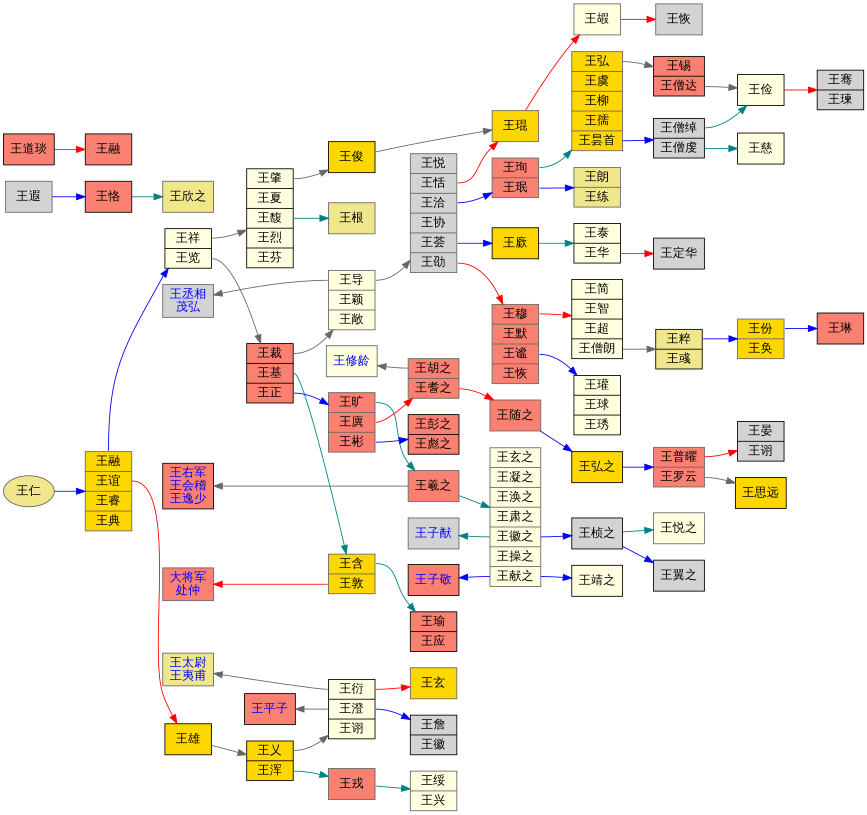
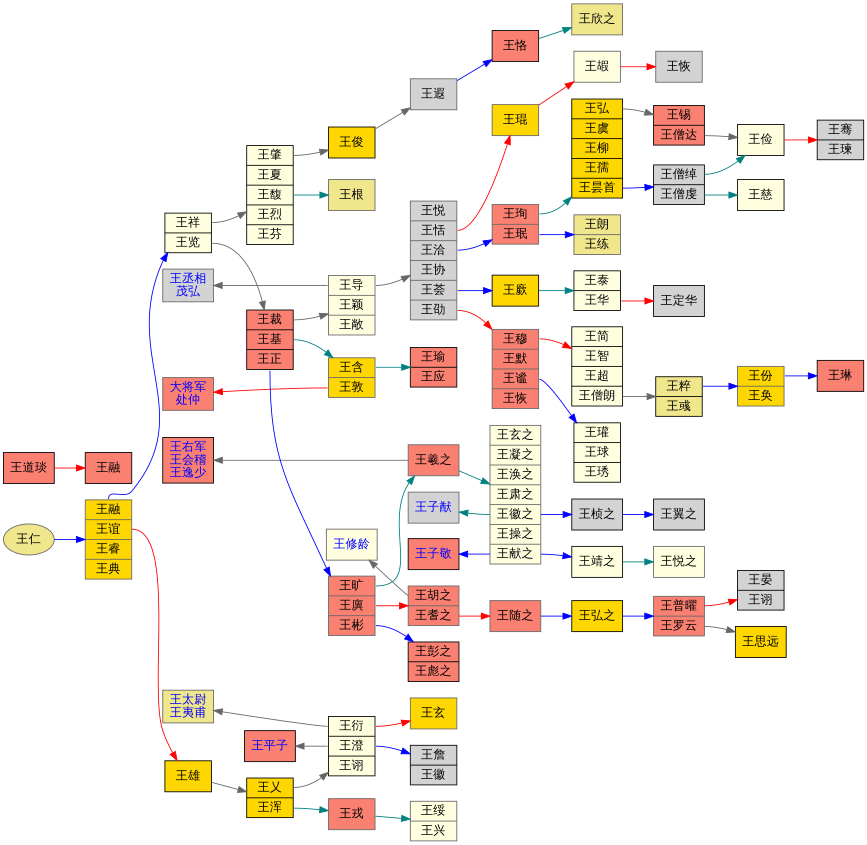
node "王弘": color gray40 -> black
edge "王俊" -> "王琨": now "王俊" -> "王遐"
edge "王桢之" -> "王悦之": now "王靖之" -> "王悦之"
